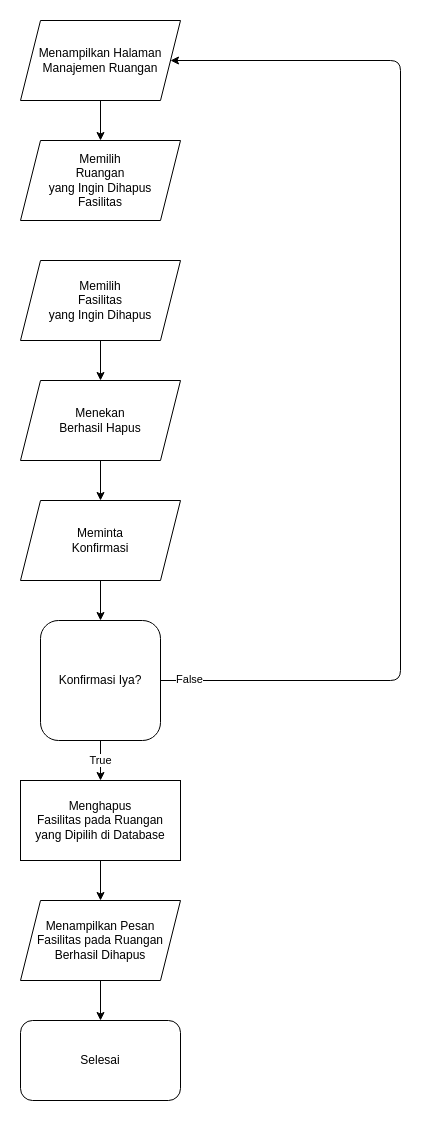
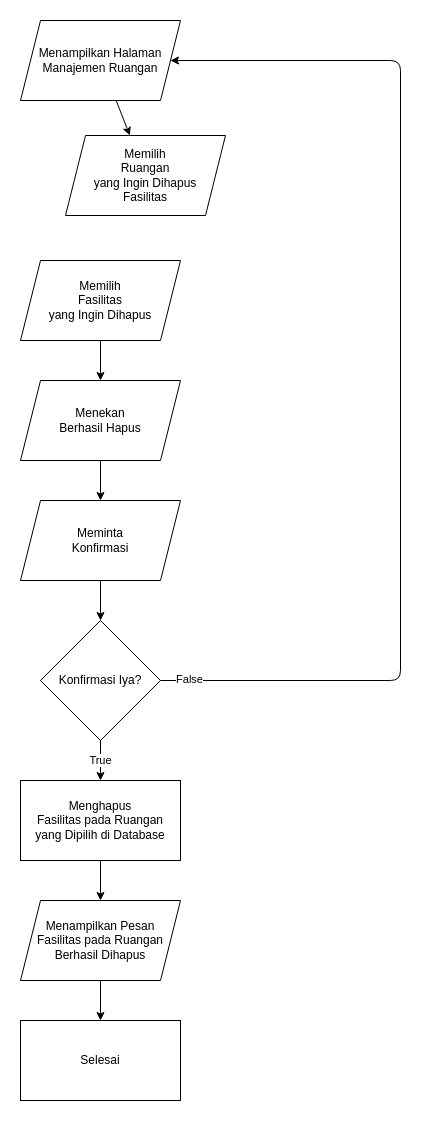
node "Memilih Ruangan yang Ingin Dihapus Fasilitas": moved (101, 181) -> (146, 176)
node "Konfirmasi Iya?": shape rounded rectangle -> diamond
node "Selesai": shape rounded rectangle -> rectangle
